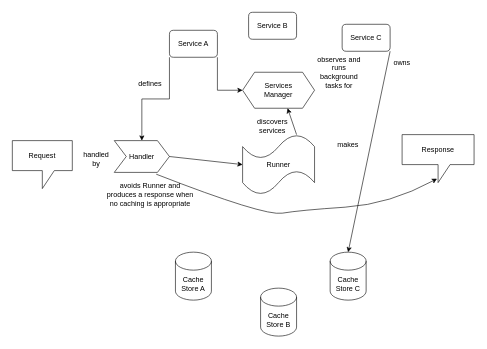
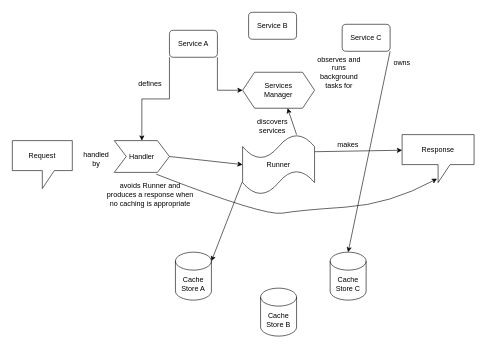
edge "Runner" -> "Response": added
edge "Runner" -> "Cache Store A": added
